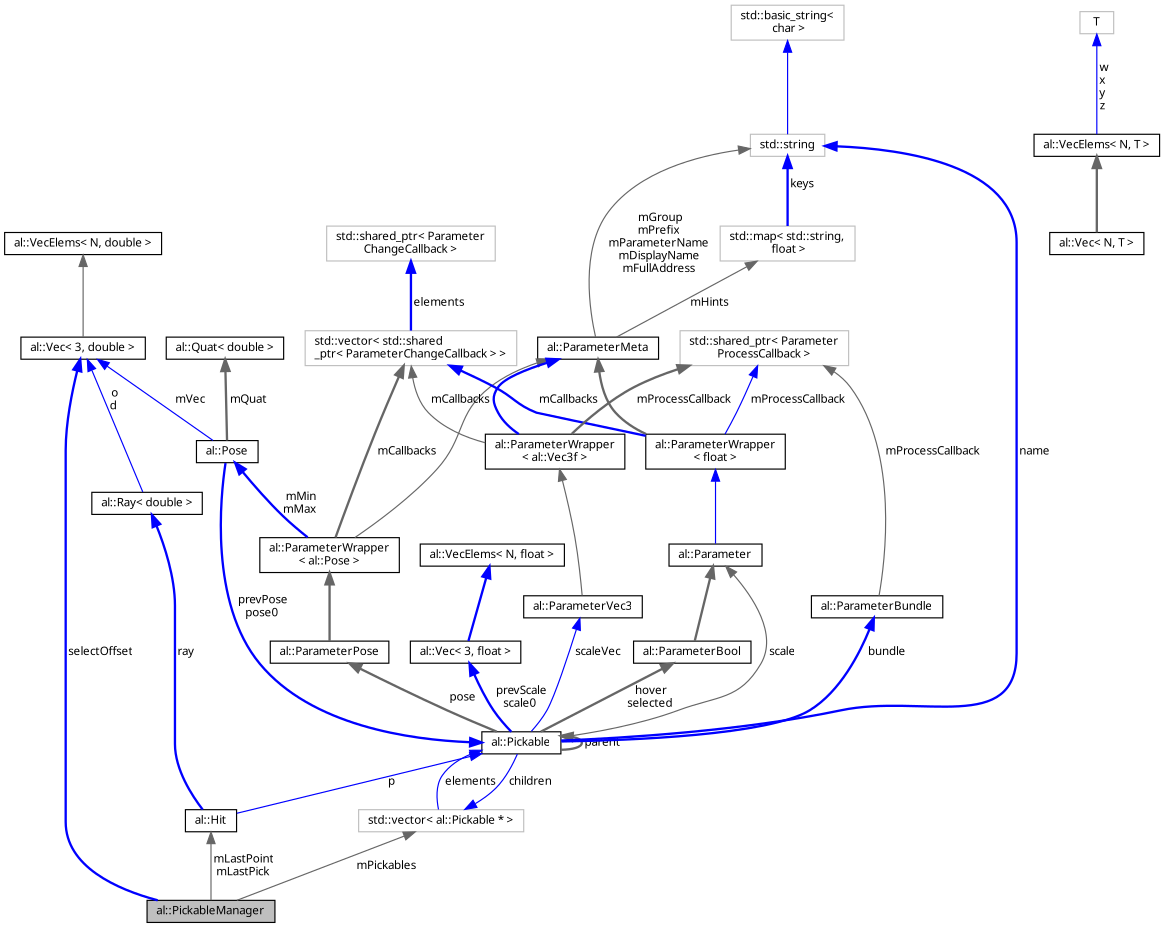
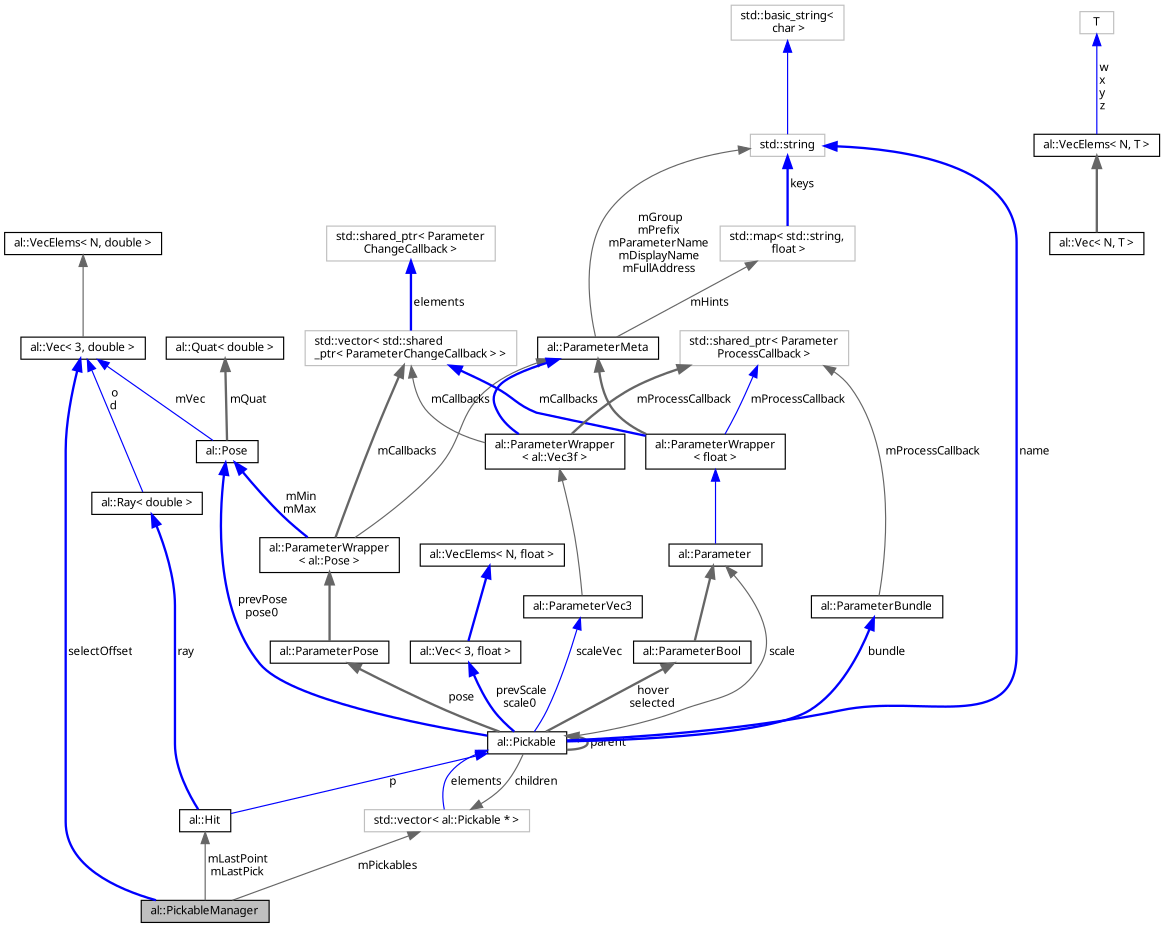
edge "al::Pose" -> "al::Pickable": reversed
edge "al::Pickable" -> "std::vector< al::Pickable * >": color blue -> gray40
